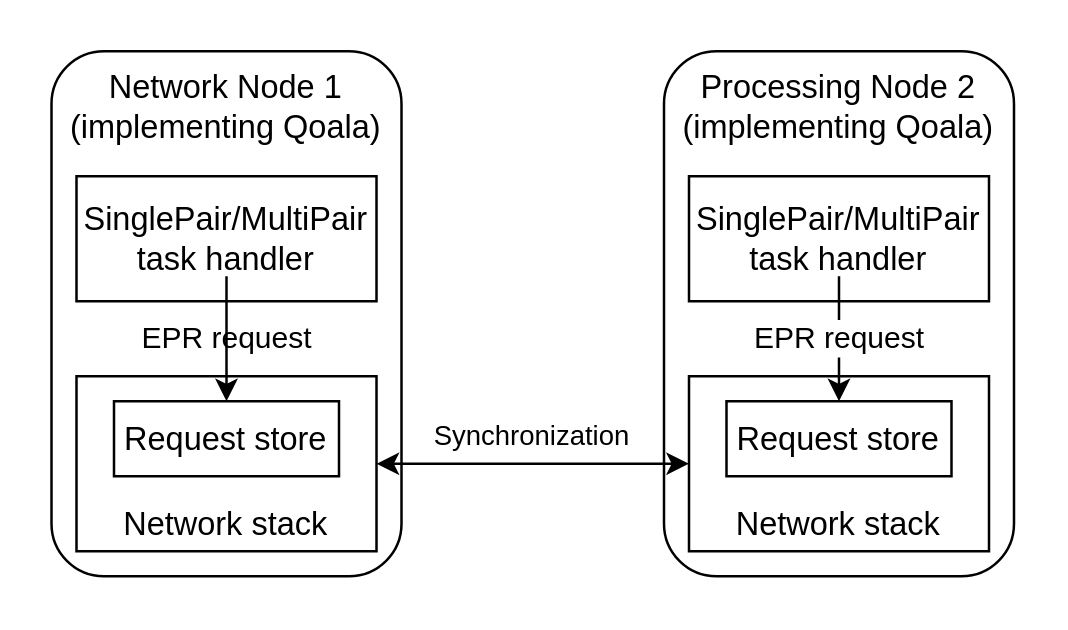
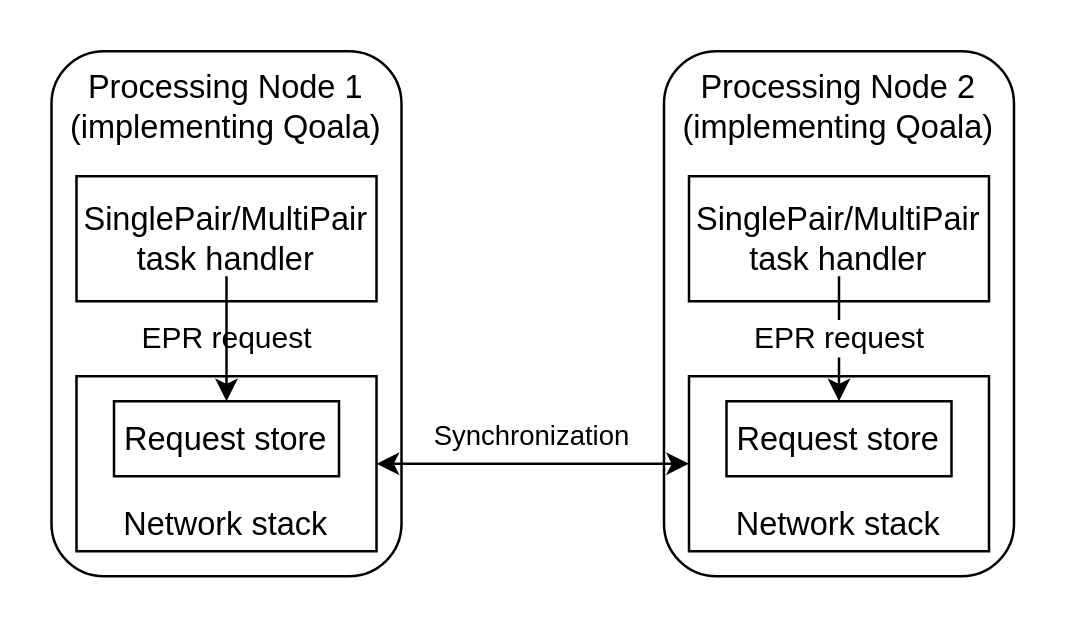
node "Network Node 1(implementing Qoala)": label "Network Node 1(implementing Qoala)" -> "Processing Node 1(implementing Qoala)"
